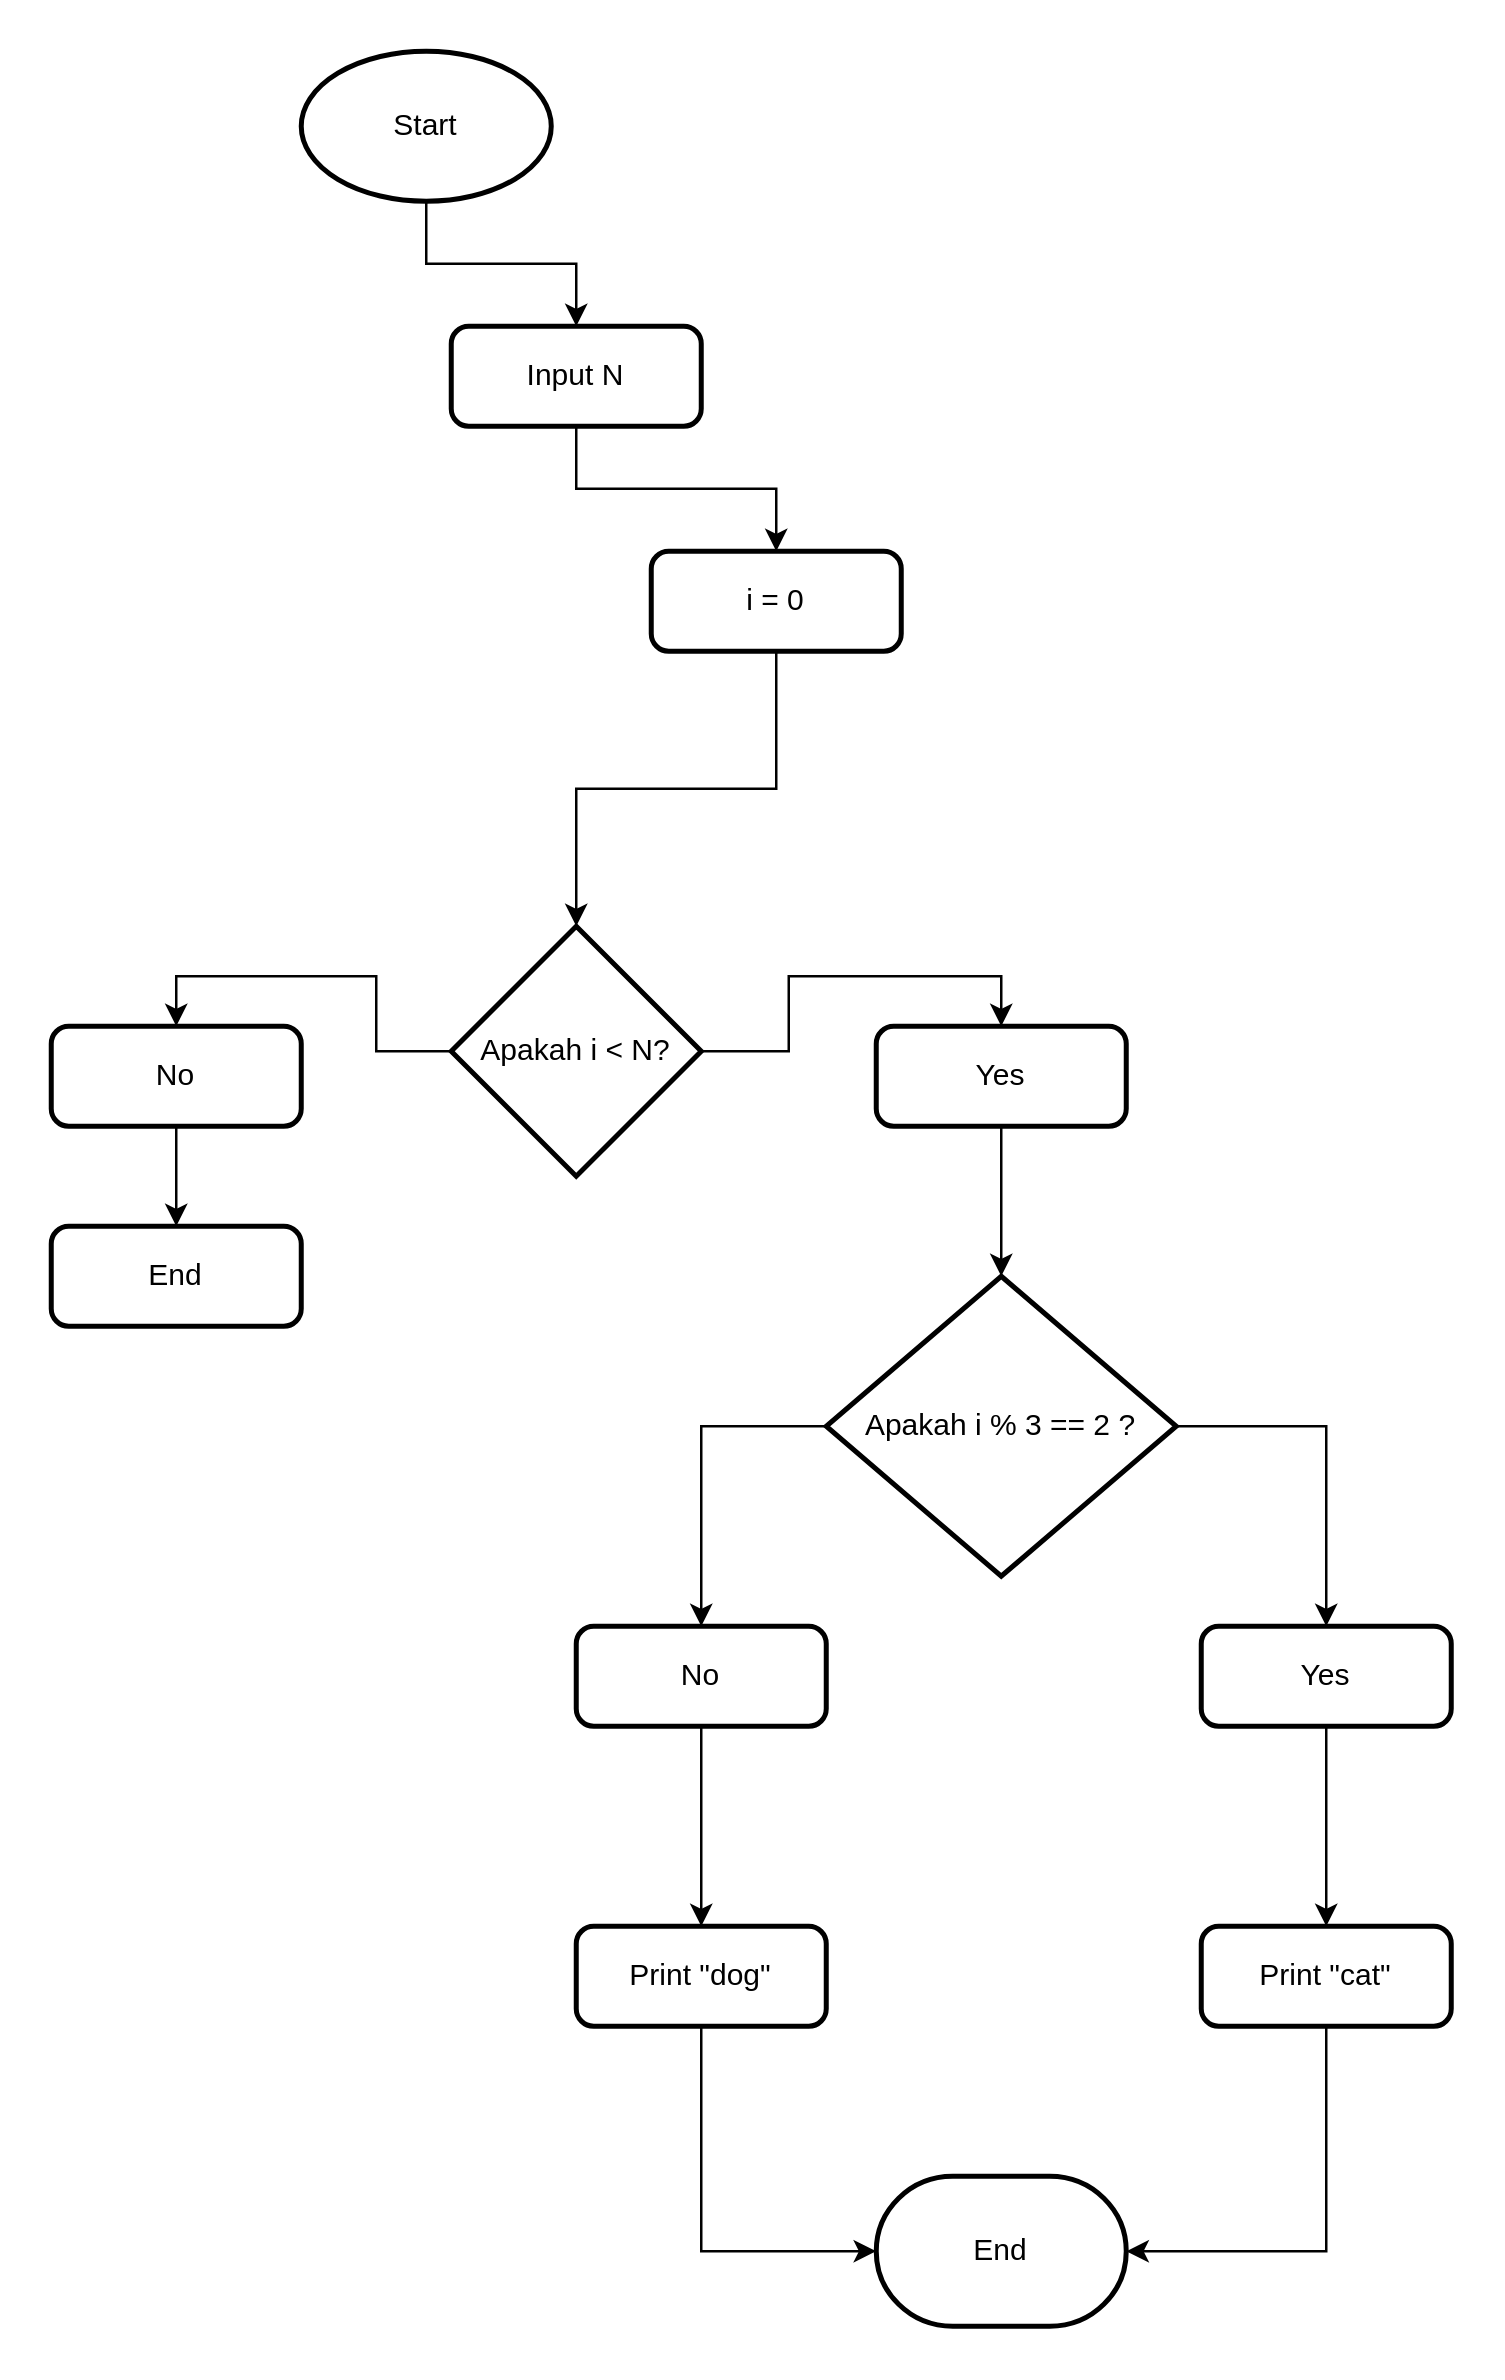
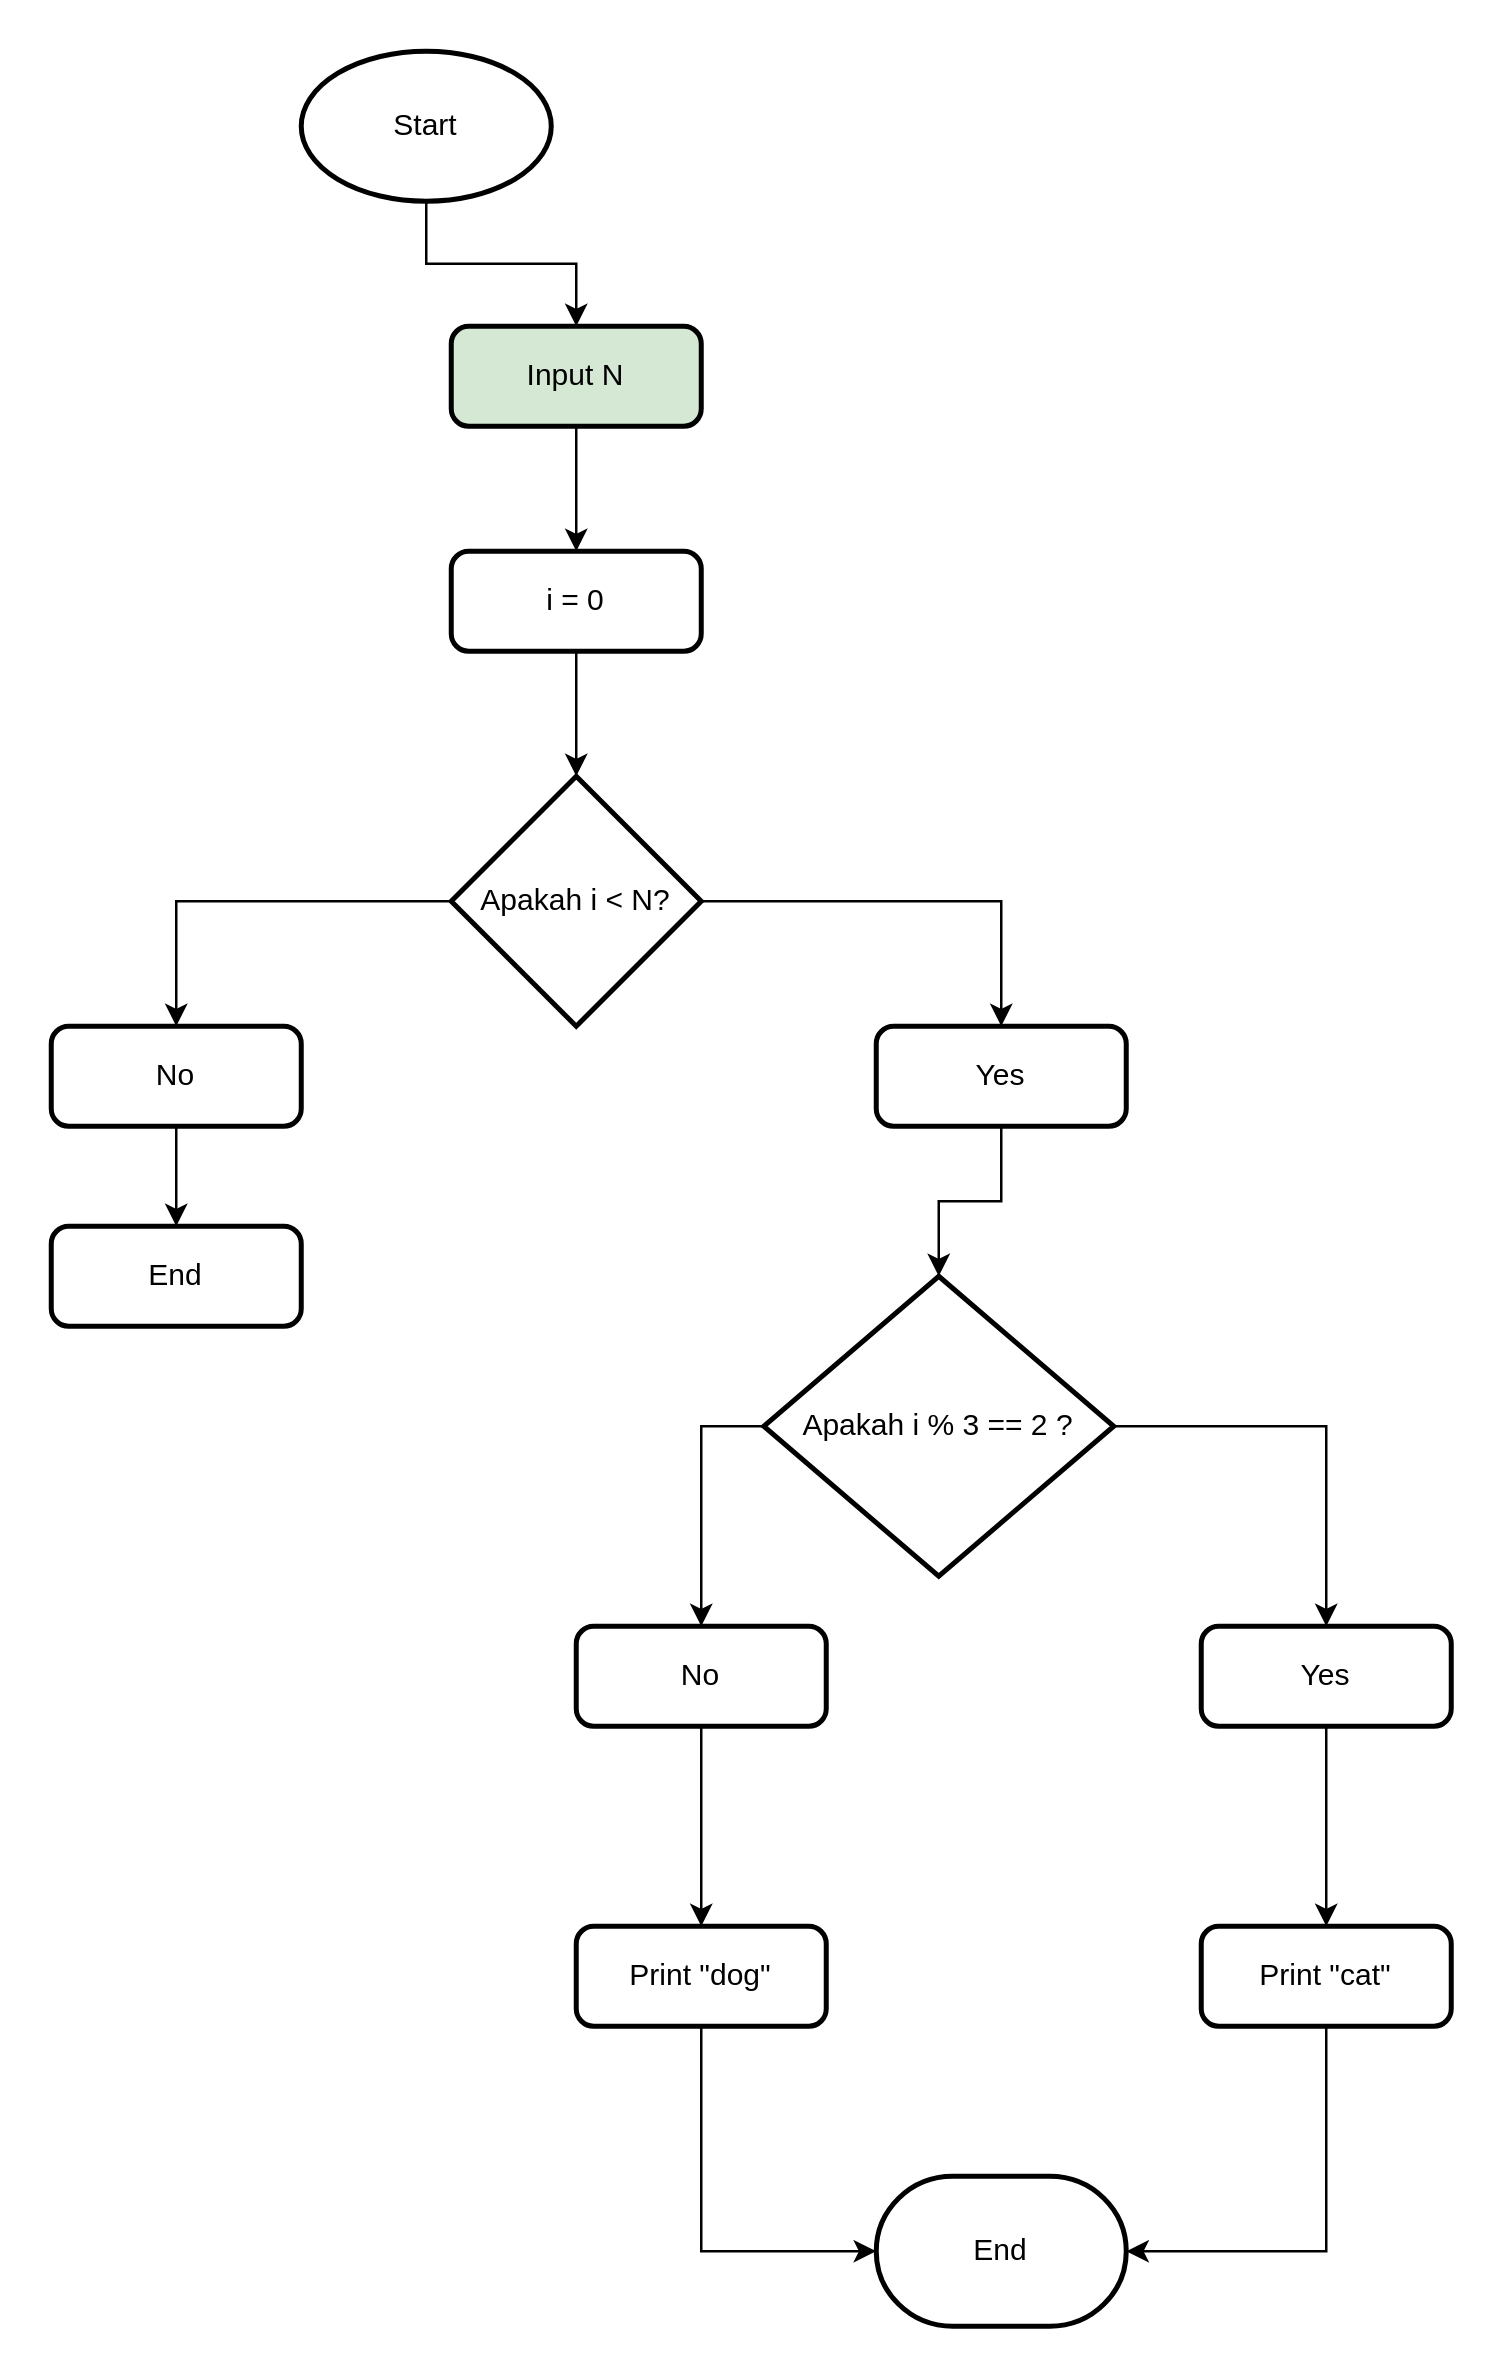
node "Input N": fillcolor #ffffff -> #d5e8d4
node "i = 0": moved (776, 601) -> (576, 601)
node "Apakah i < N?": moved (576, 1051) -> (576, 901)
node "Apakah i % 3 == 2 ?": moved (1001, 1426) -> (939, 1426)
